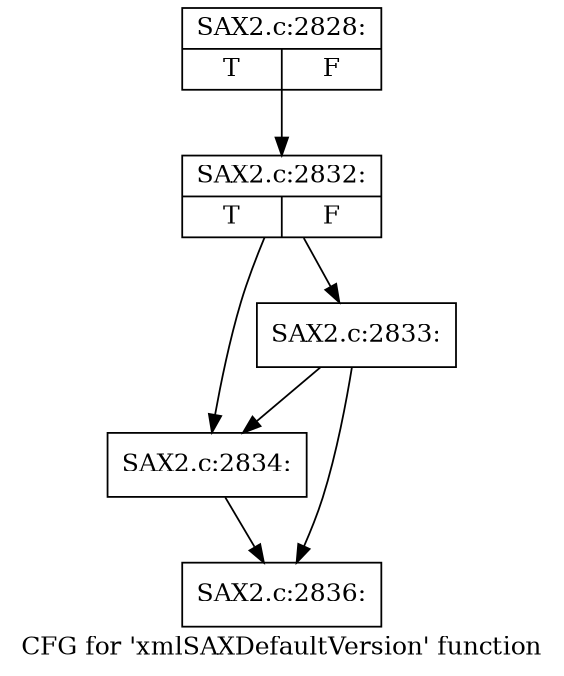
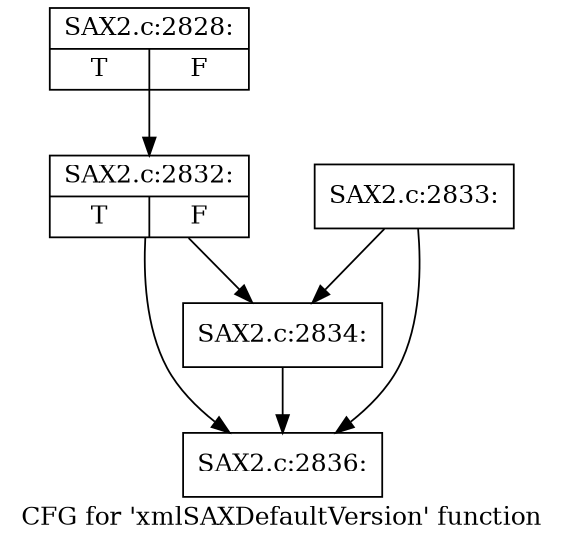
edge "SAX2.c:2832:" -> "SAX2.c:2833:": now "SAX2.c:2832:" -> "SAX2.c:2836:"
